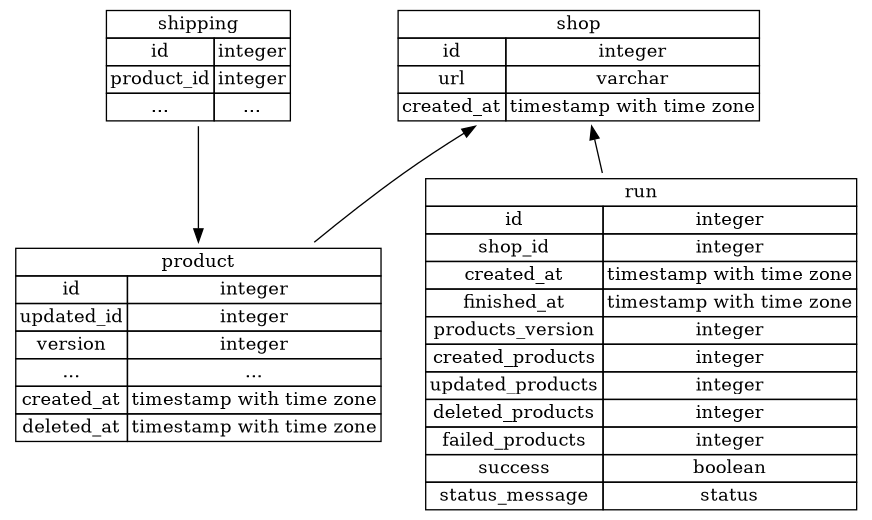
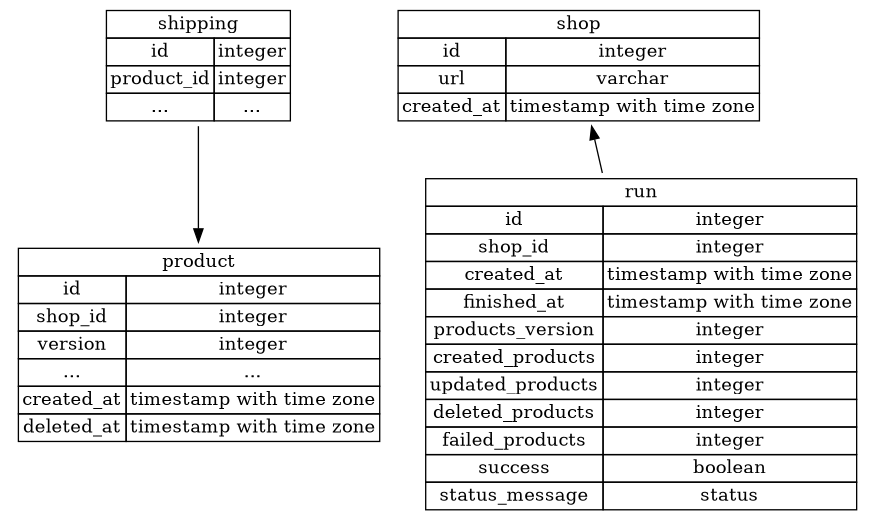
edge "product" -> "shop": removed
node "product": text "updated_id" -> "shop_id"
